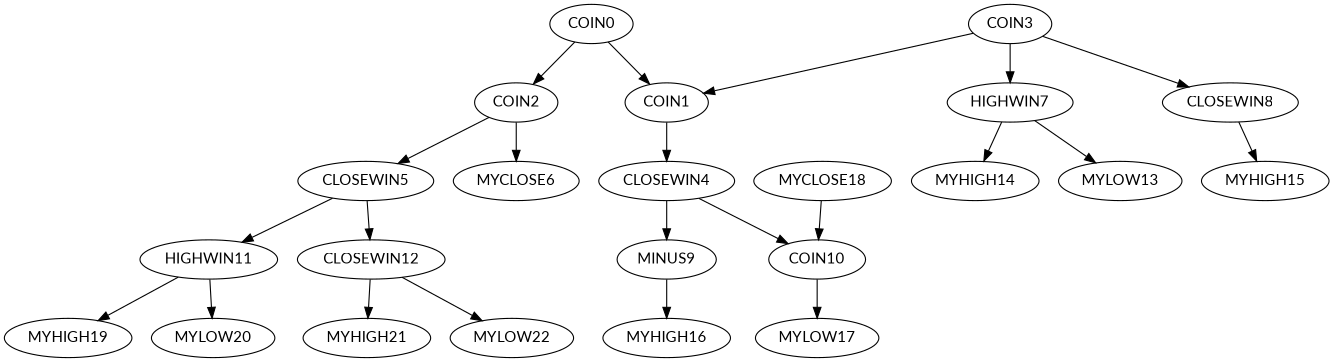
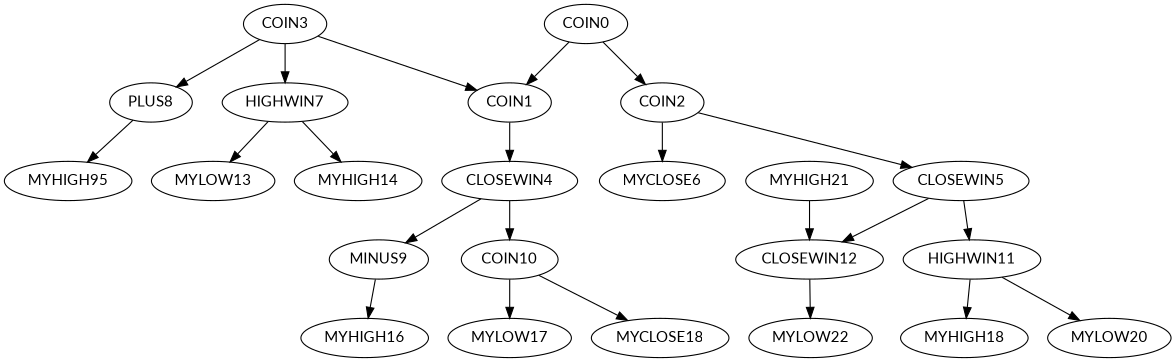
node "CLOSEWIN8": label "CLOSEWIN8" -> "PLUS8"
node "MYHIGH15": label "MYHIGH15" -> "MYHIGH95"
edge "MYCLOSE18" -> "COIN10": reversed
edge "CLOSEWIN12" -> "MYHIGH21": reversed
node "MYHIGH19": label "MYHIGH19" -> "MYHIGH18"
